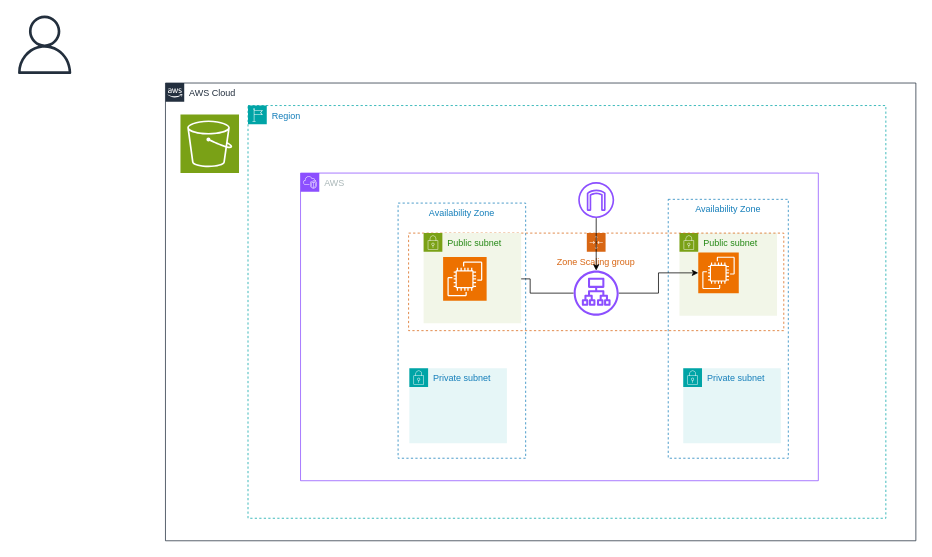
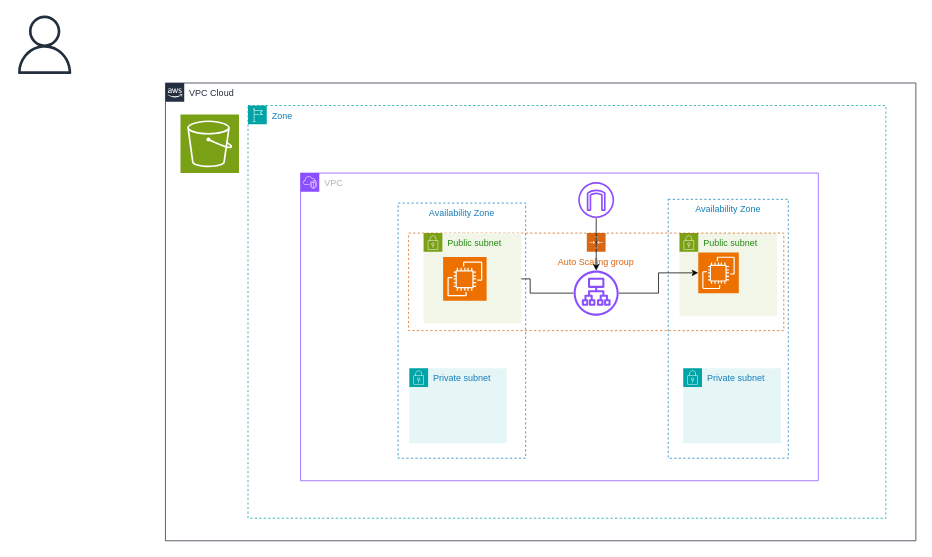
node "AWS Cloud": label "AWS Cloud" -> "VPC Cloud"
node "Region": label "Region" -> "Zone"
node "AWS": label "AWS" -> "VPC"
node "Zone Scaling group": label "Zone Scaling group" -> "Auto Scaling group"
